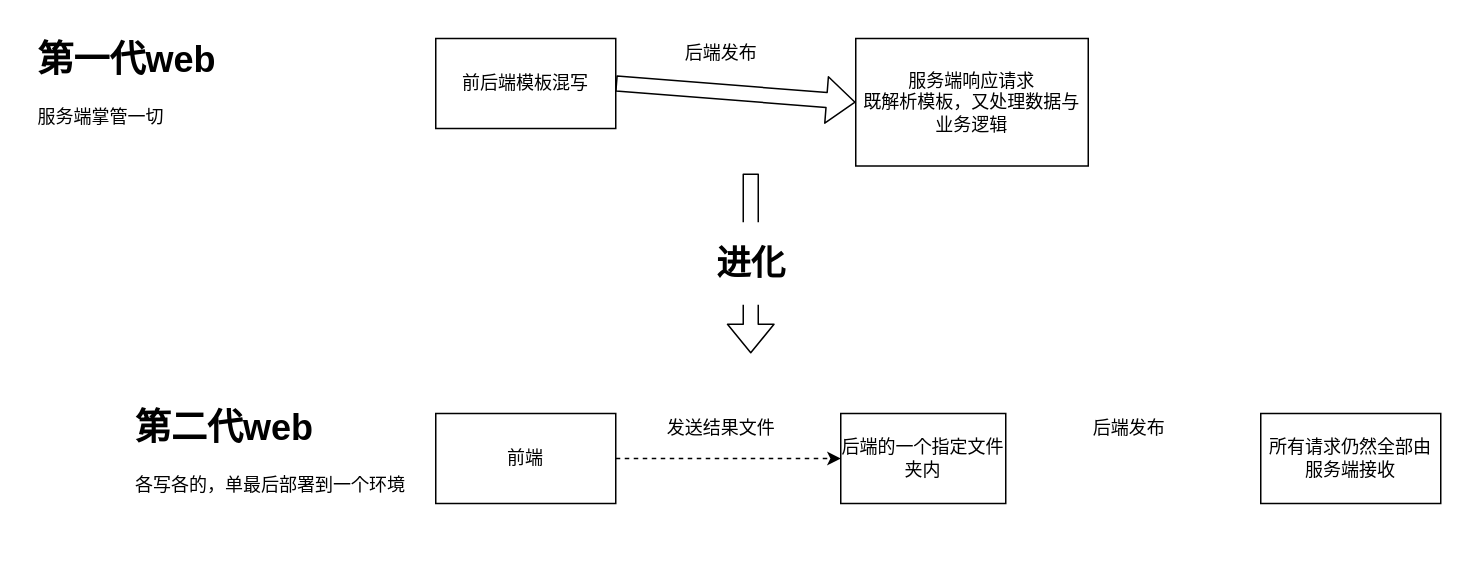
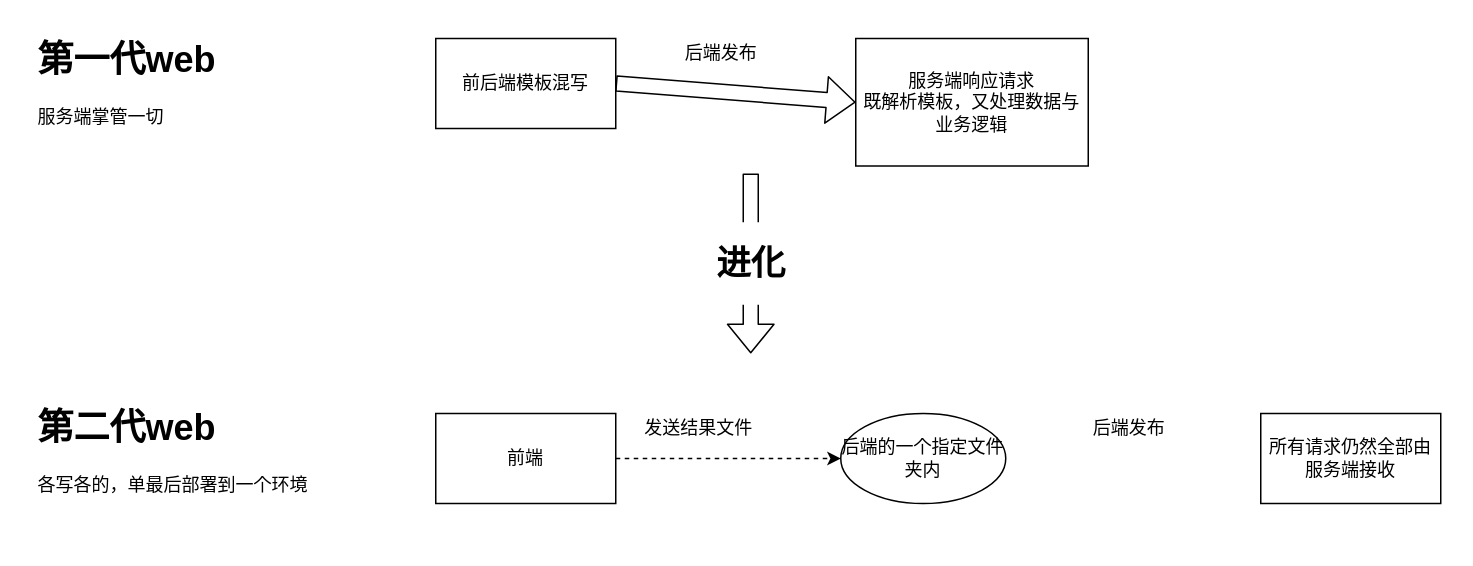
node "发送结果文件": moved (721, 428) -> (698, 428)
node "后端的一个指定文件夹内": shape rectangle -> ellipse
node "第二代web 各写各的，单最后部署到一个环境": moved (271, 466) -> (173, 466)
